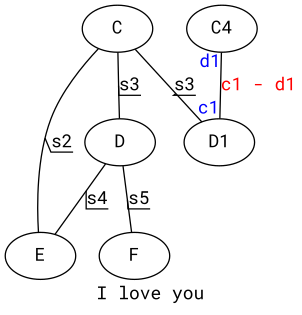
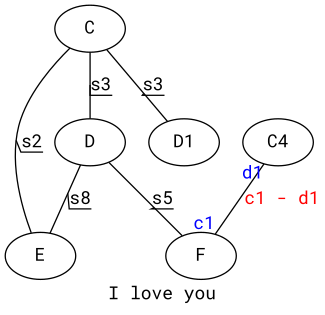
edge "C4" -- "D1": now "C4" -- "F"
edge "D" -- "E": label "s4" -> "s8"
